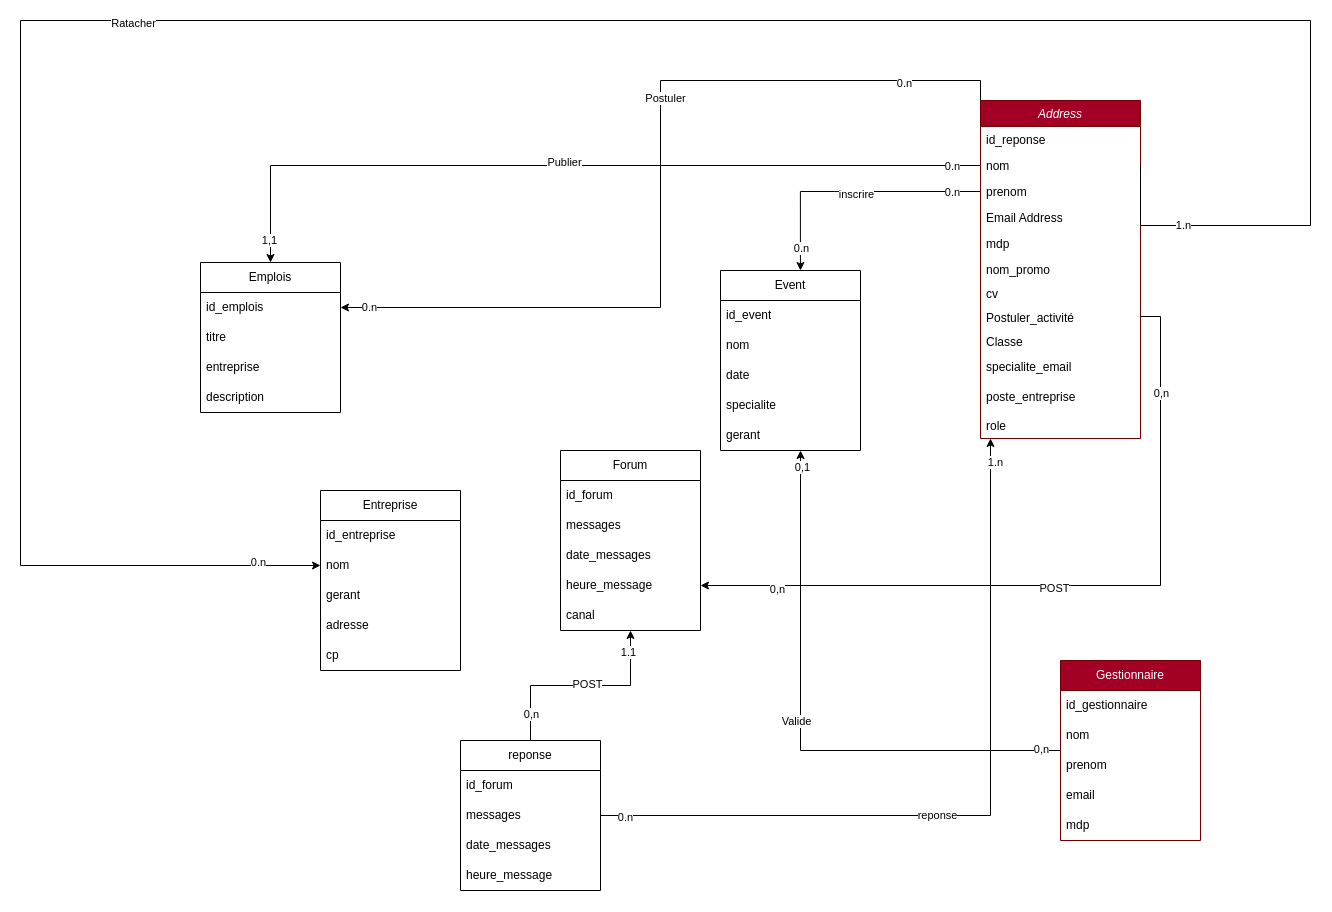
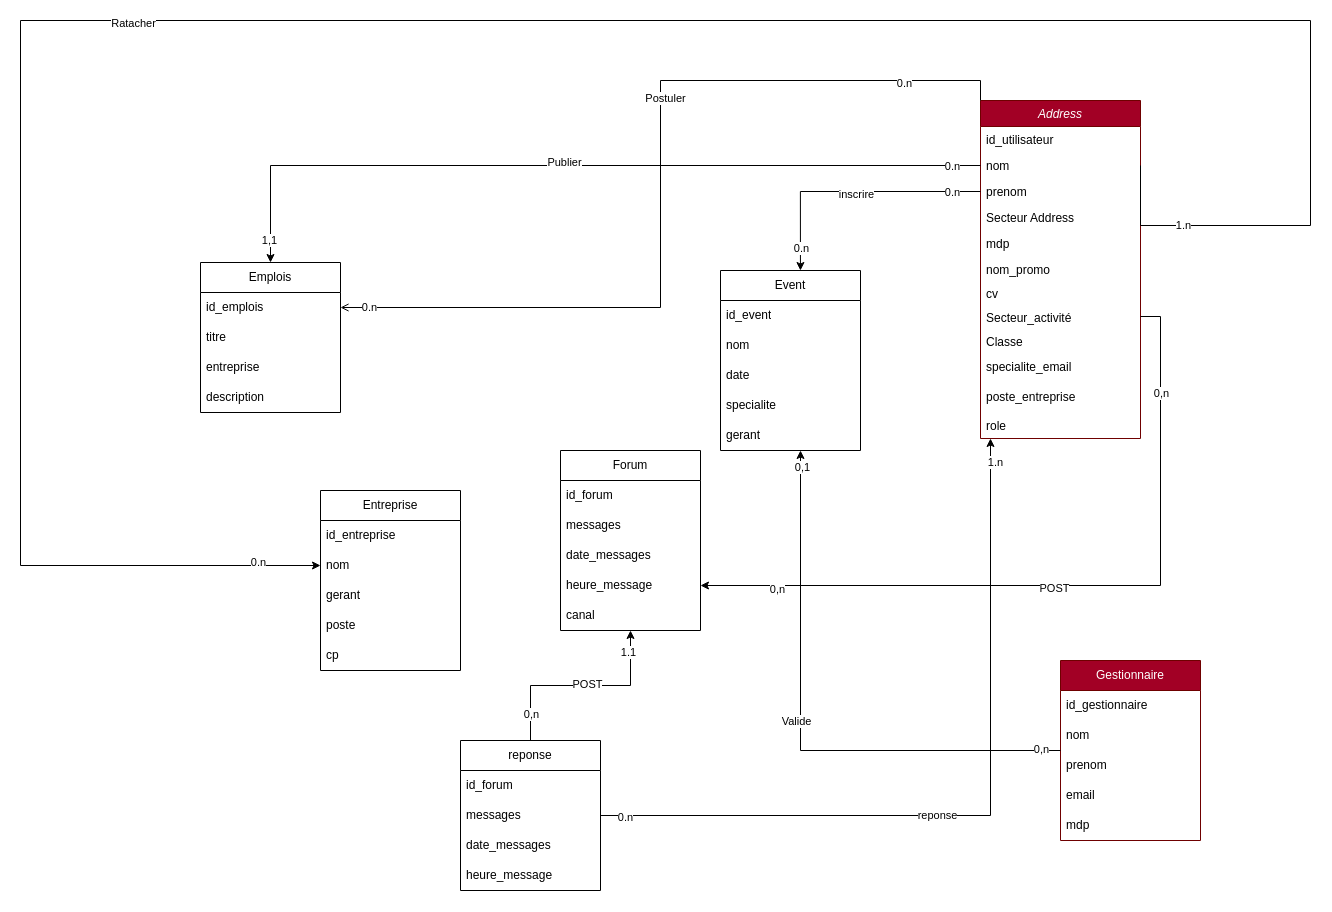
node "id_reponse": label "id_reponse" -> "id_utilisateur"
node "Email Address": label "Email Address" -> "Secteur Address"
edge "Address" -> "id_emplois": arrowhead classic -> open
node "Postuler_activité": label "Postuler_activité" -> "Secteur_activité"
node "adresse": label "adresse" -> "poste"
